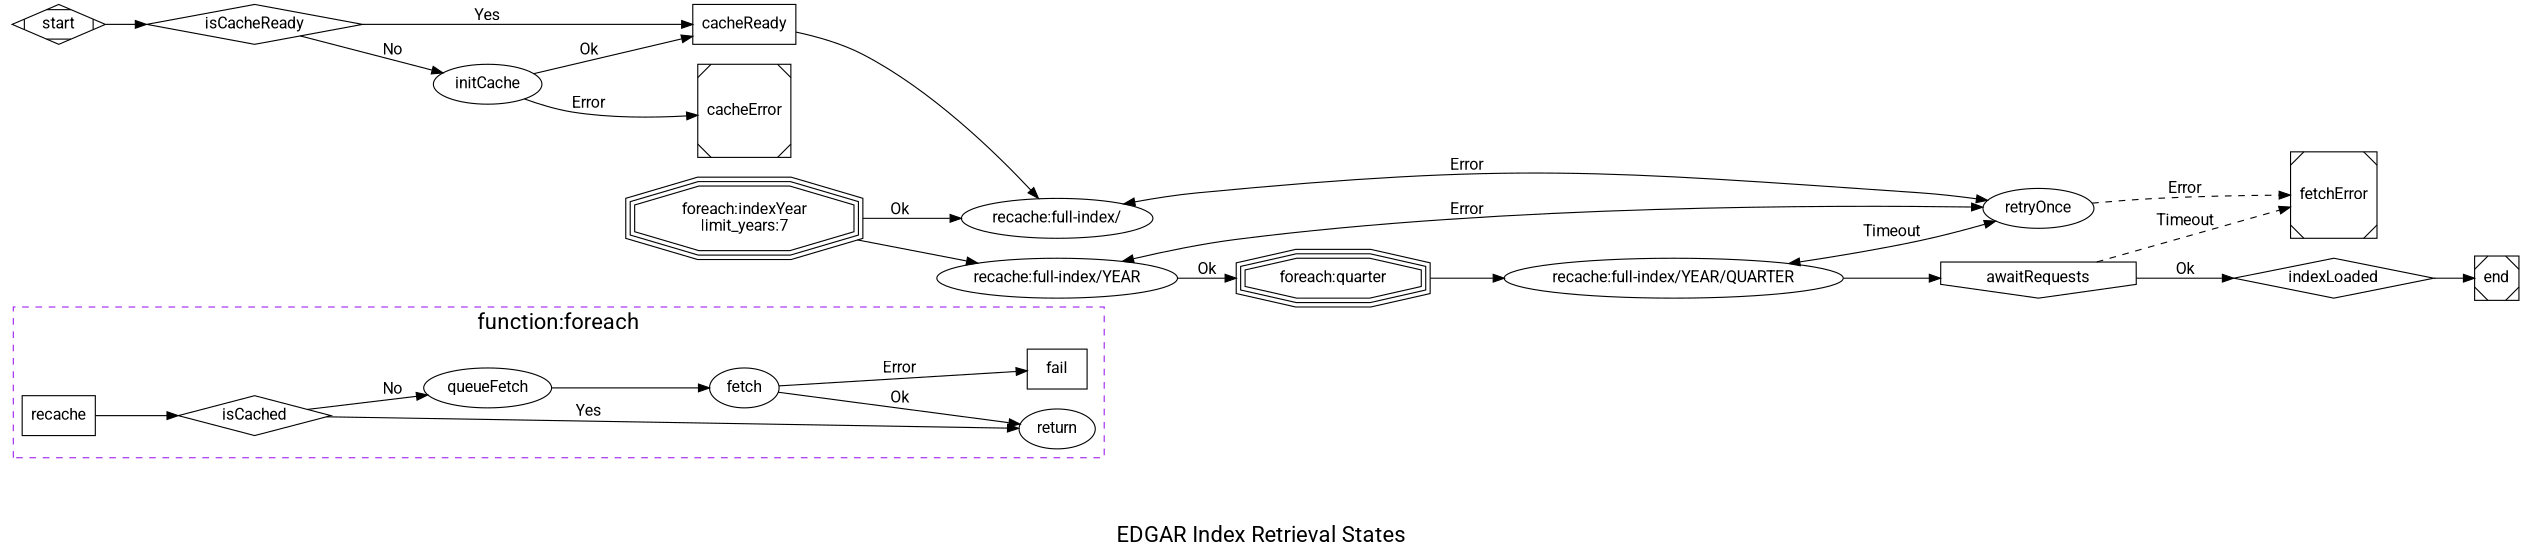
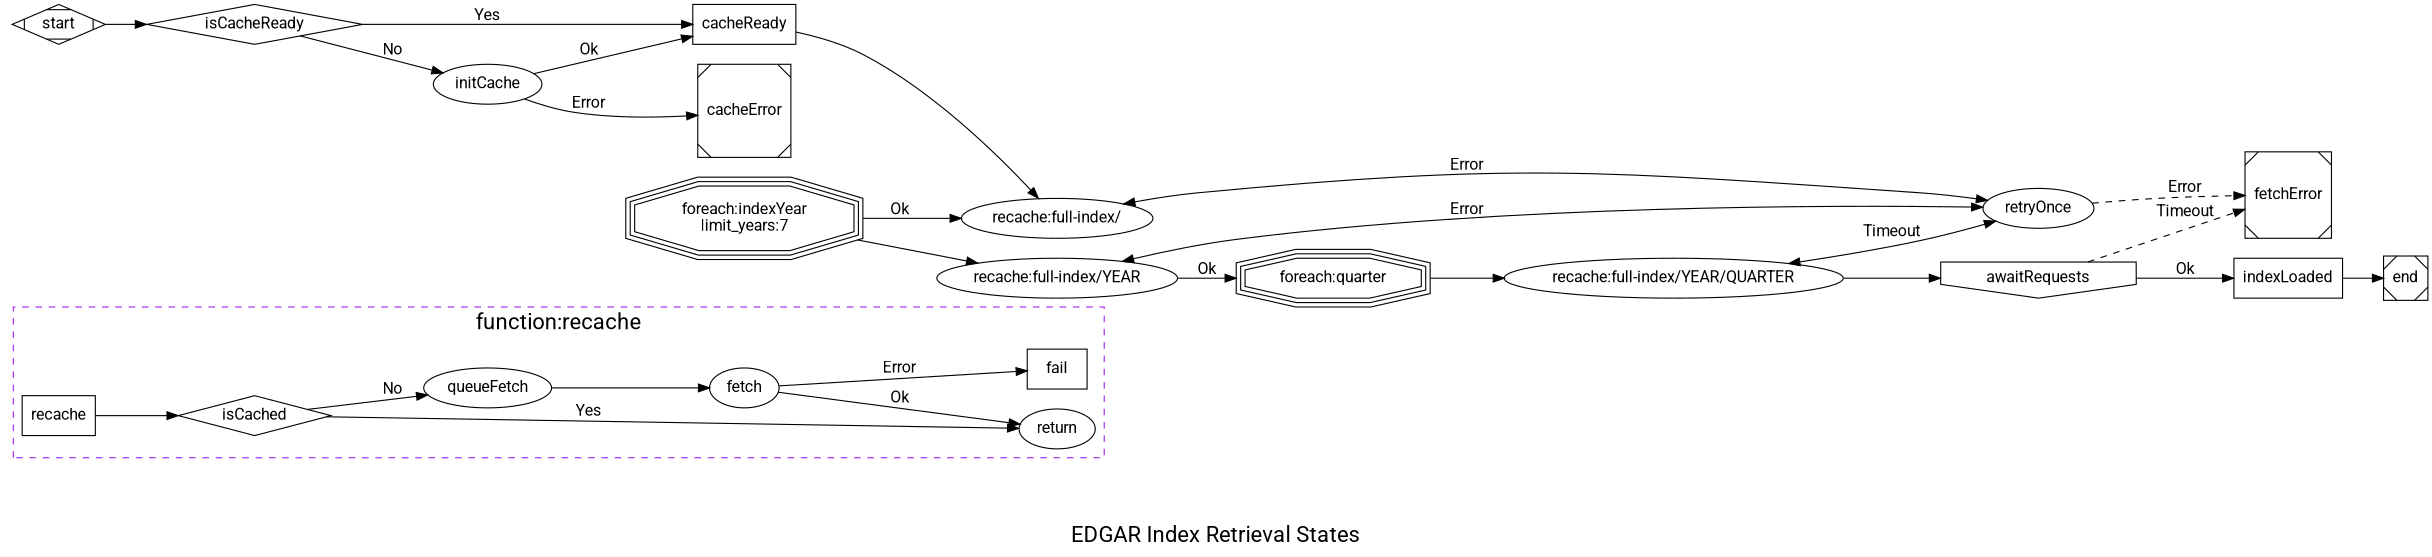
node "indexLoaded": shape diamond -> box
cluster "function:foreach": label "function:foreach" -> "function:recache"
